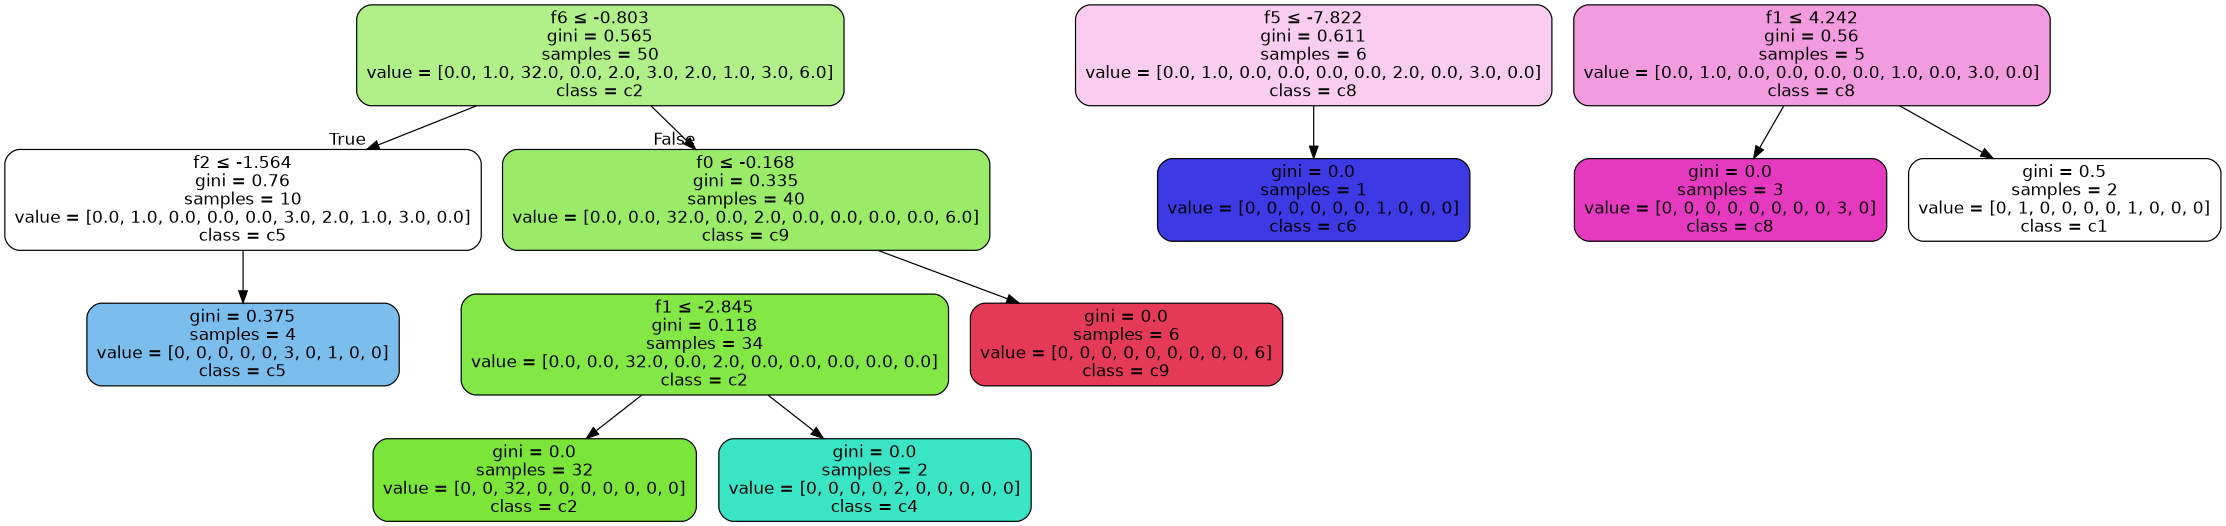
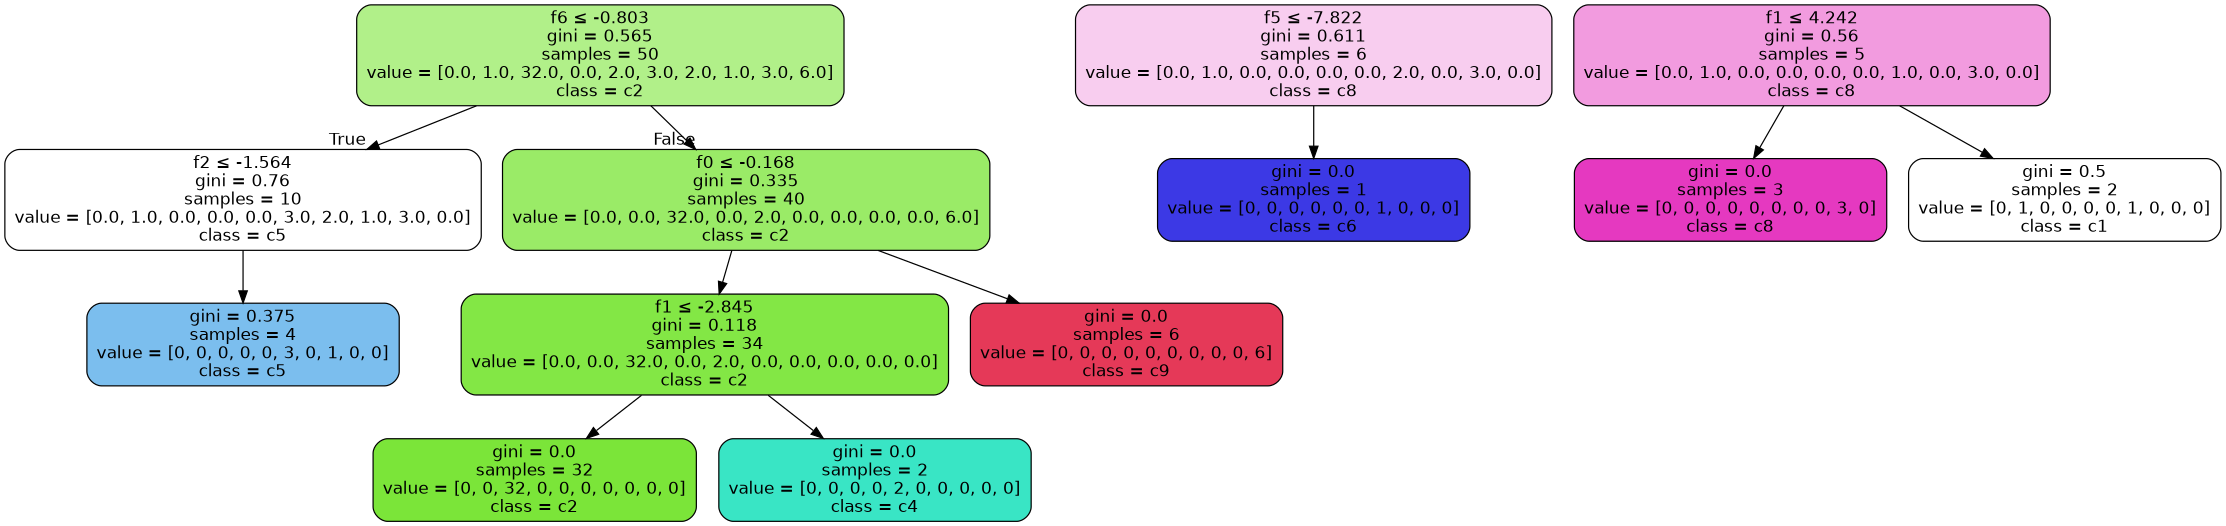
node "f0 ≤ -0.168": text "class = c9" -> "class = c2"
edge "f0 ≤ -0.168" -> "f1 ≤ -2.845": added
